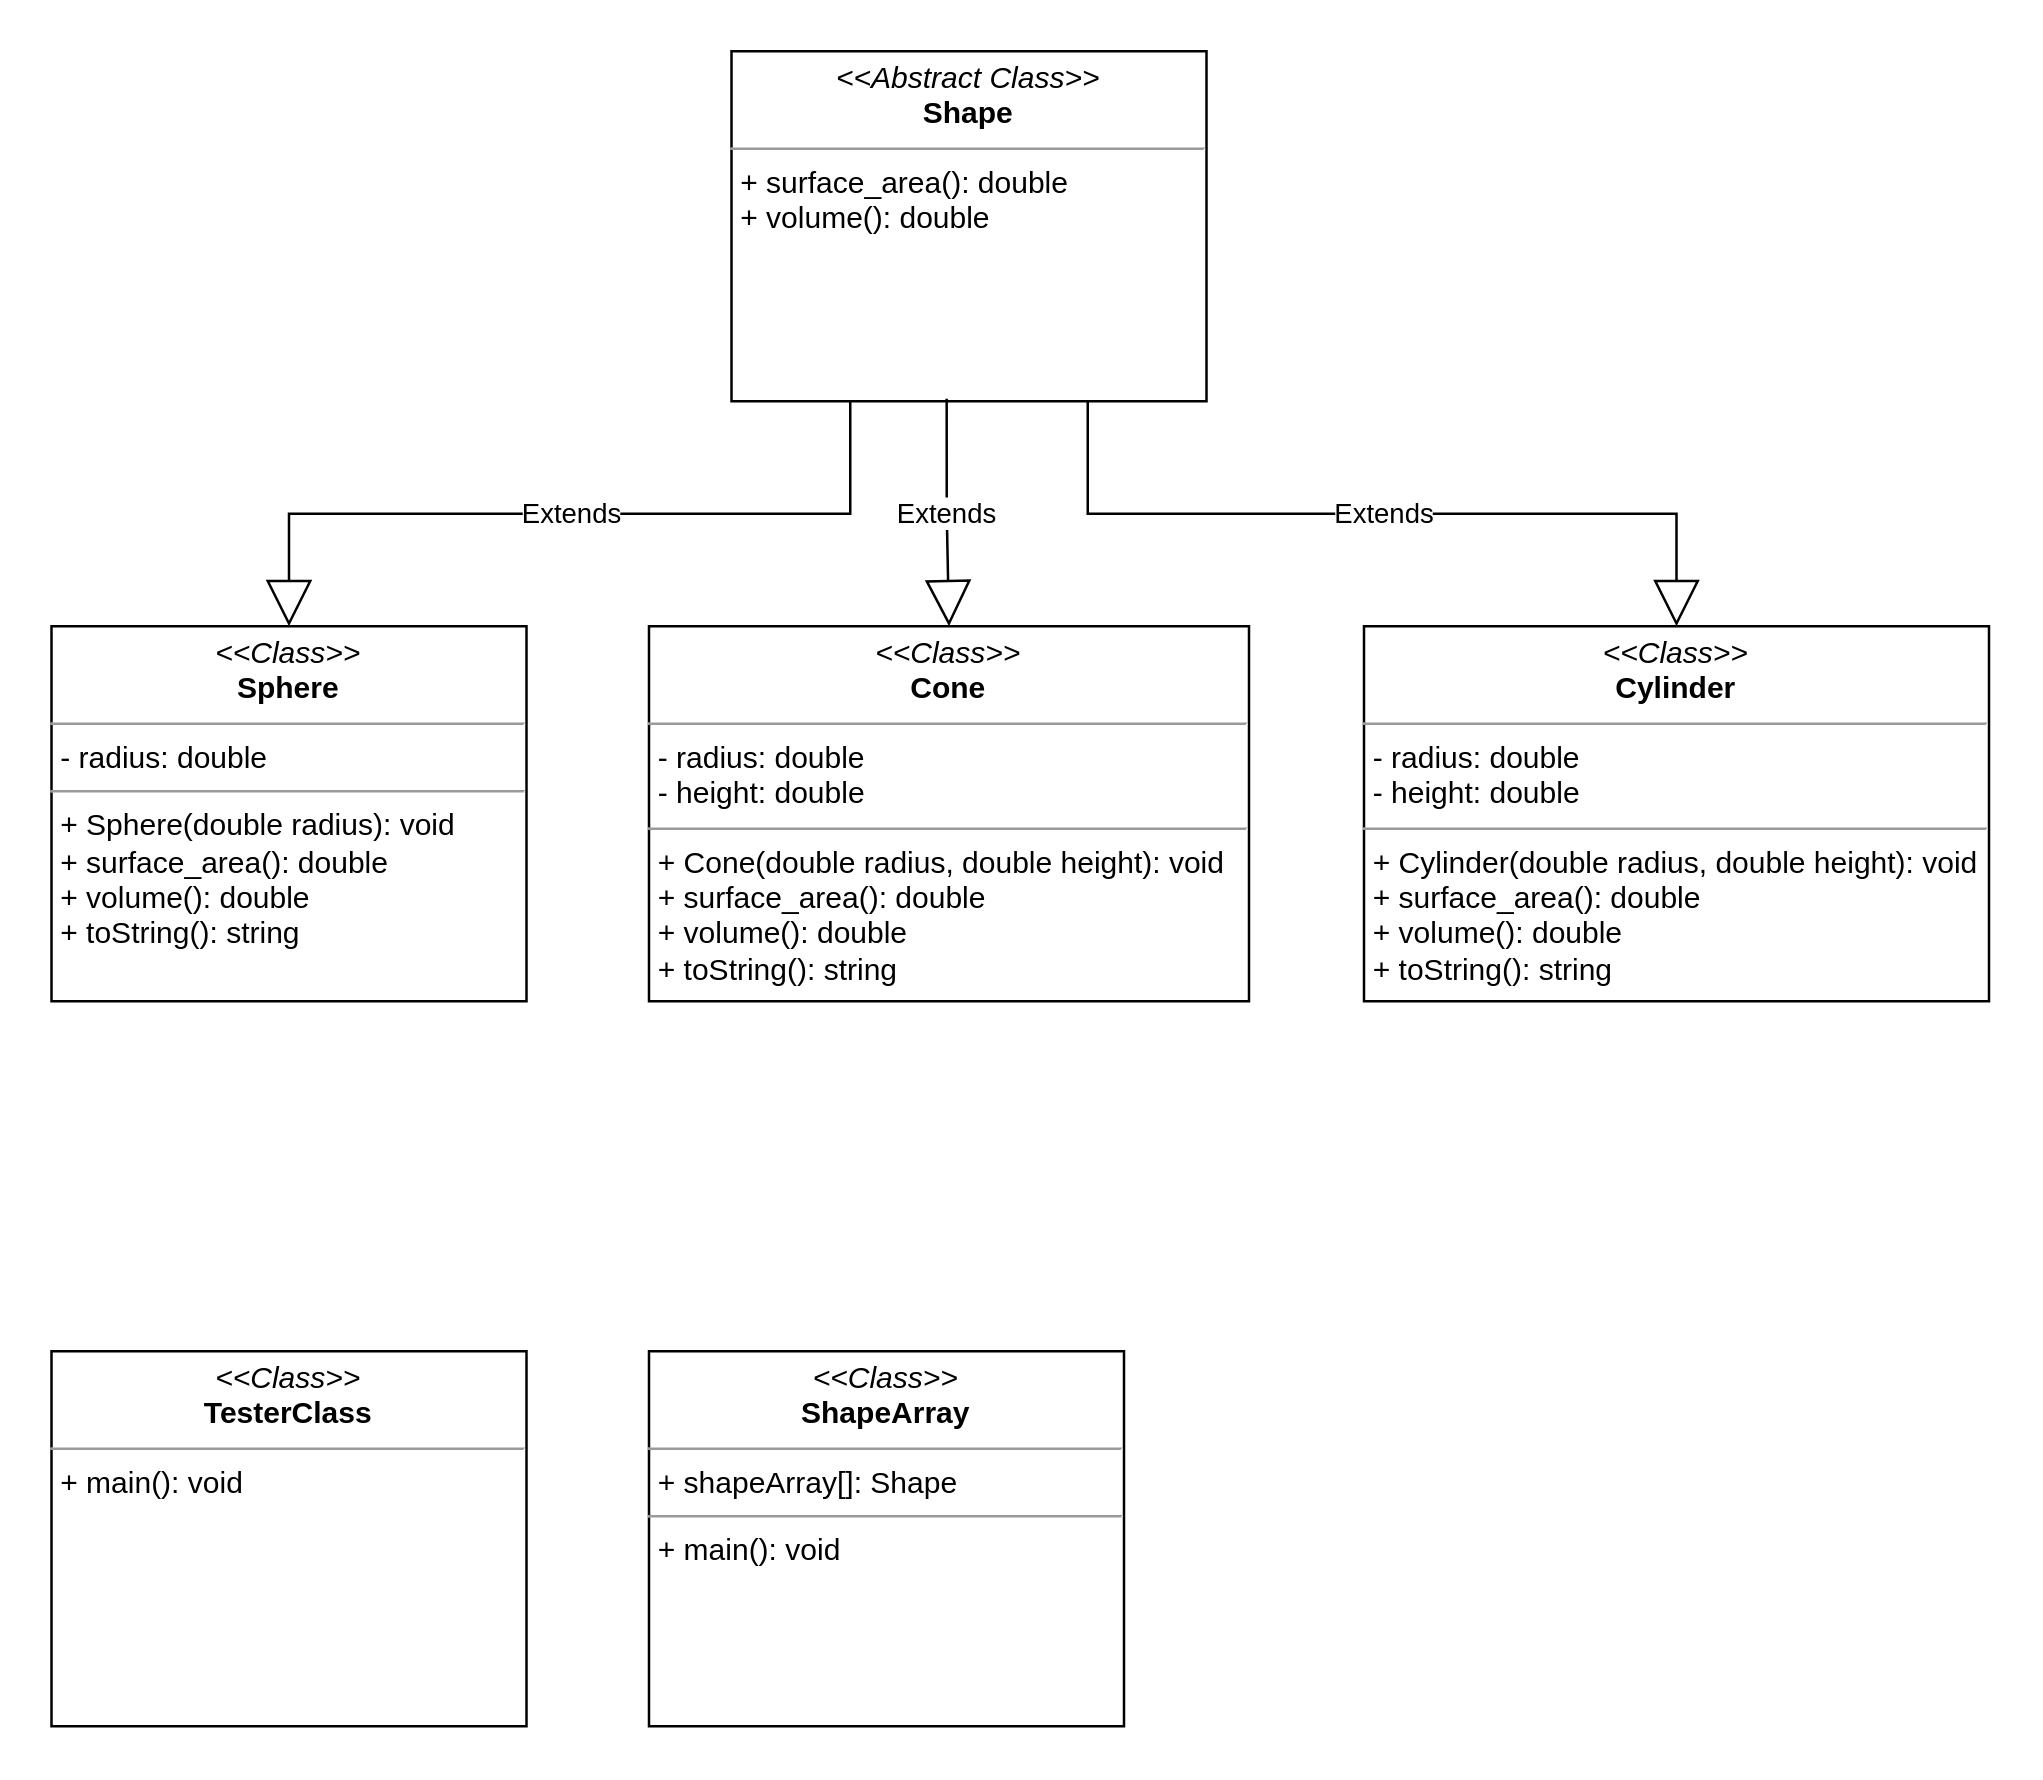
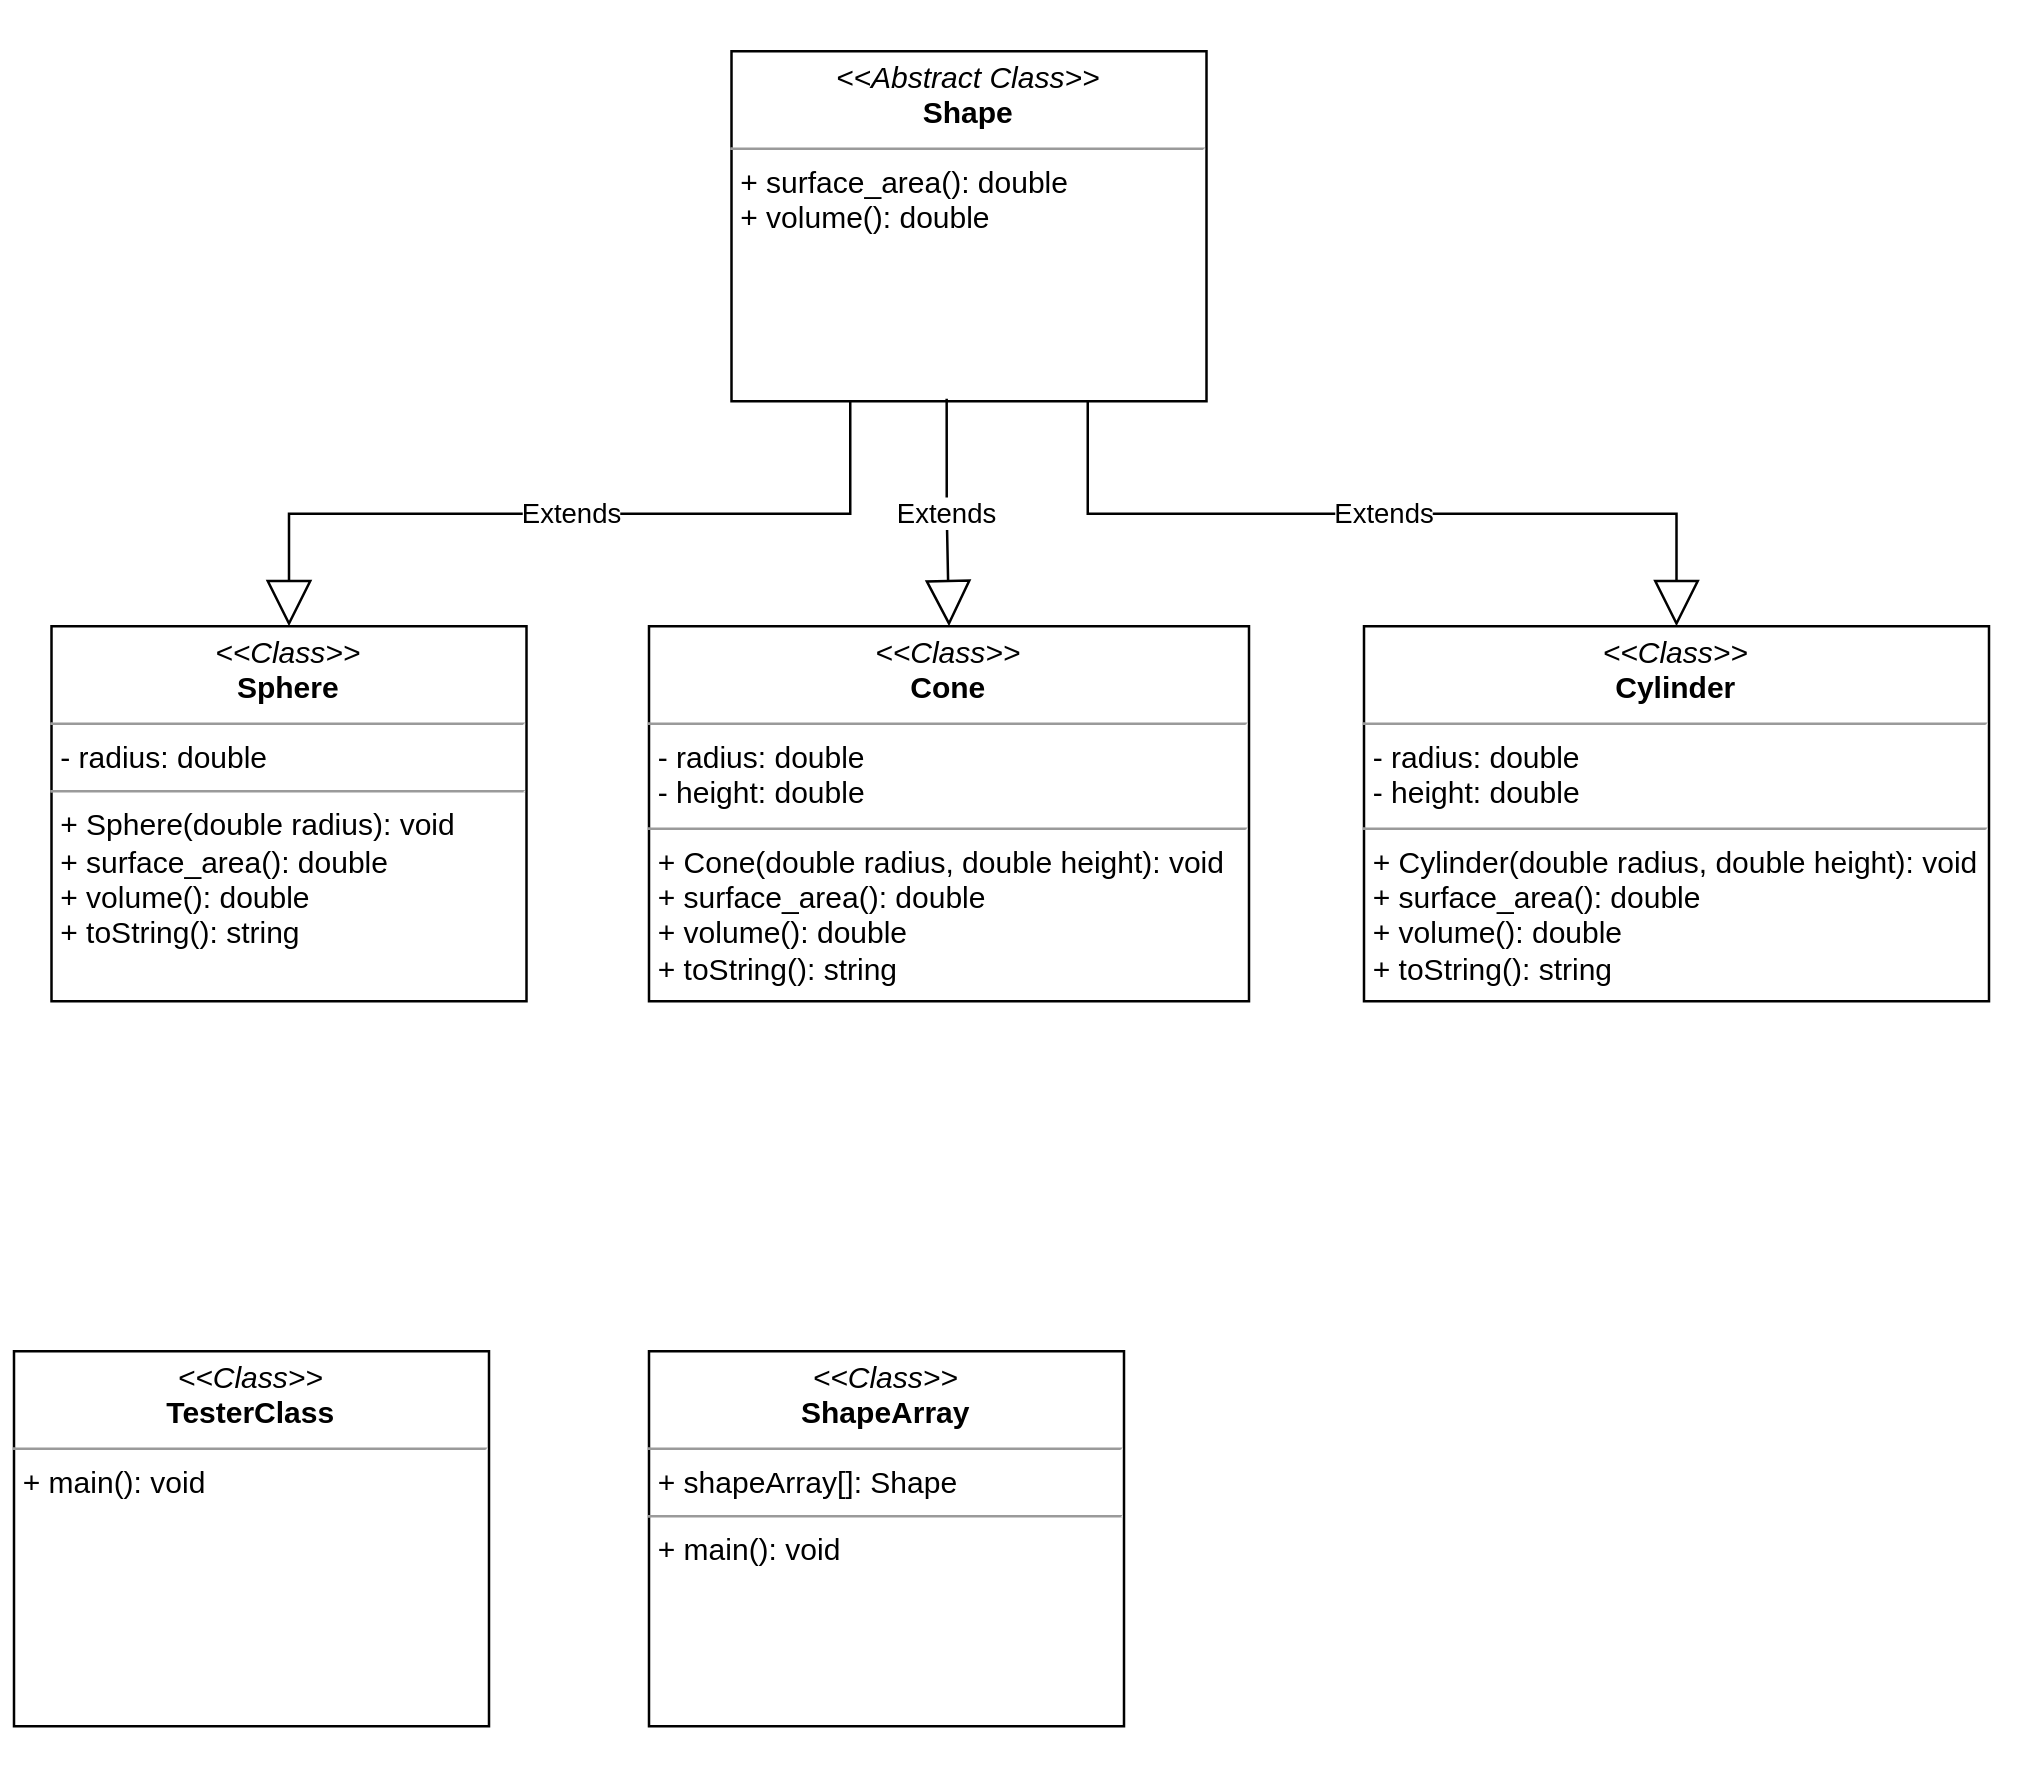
node "<<Class>> TesterClass + main(): void": moved (289, 1539) -> (251, 1539)
